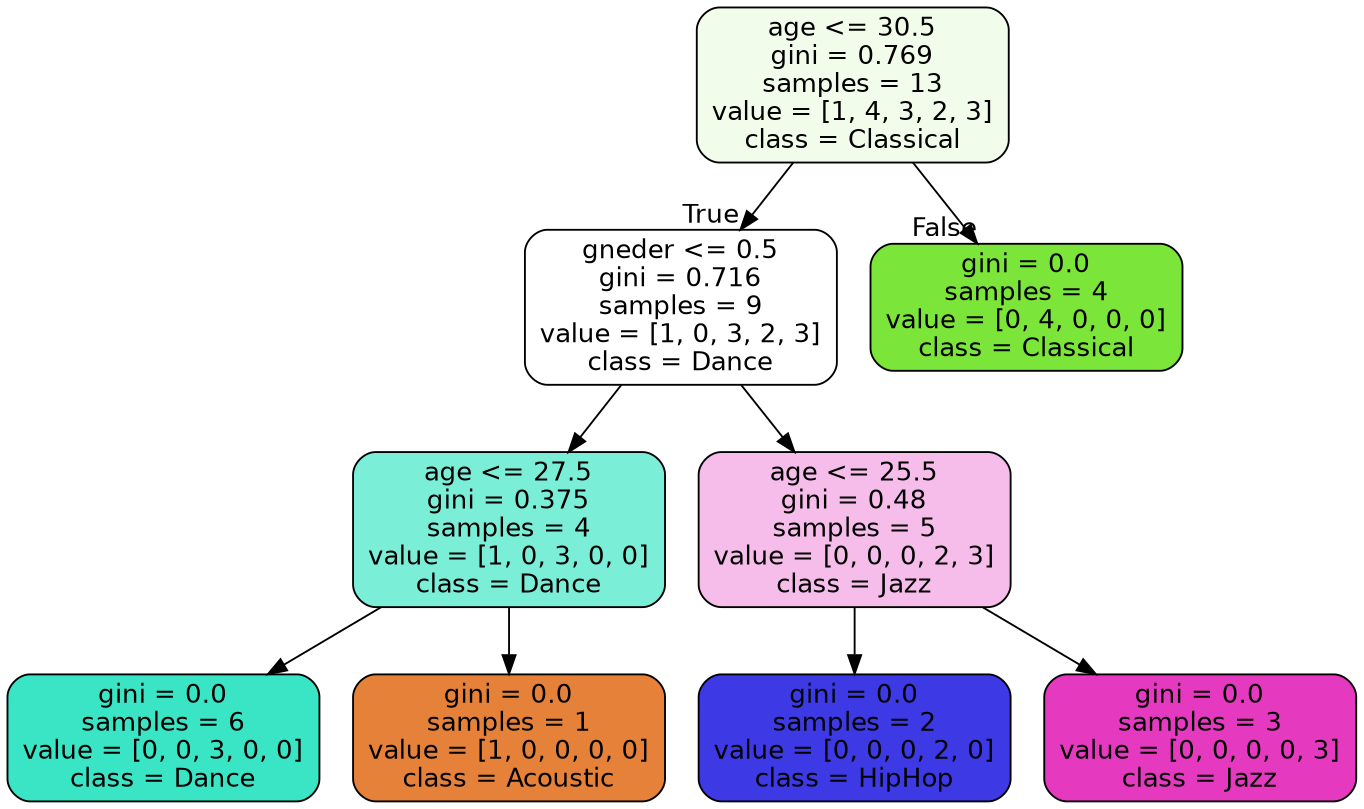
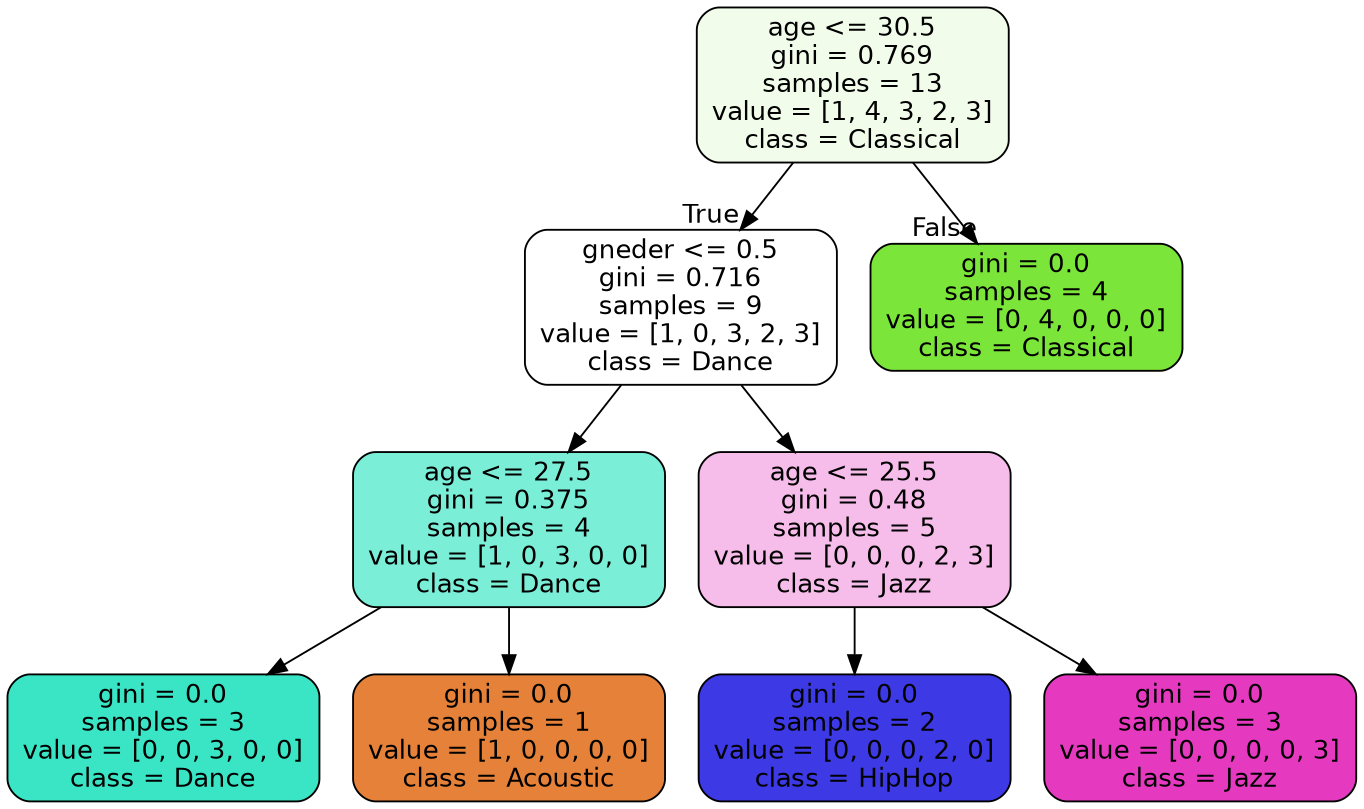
node "gini = 0.0 samples = 6 value = [0, 0, 3, 0, 0] class = Dance": label "gini = 0.0 samples = 6 value = [0, 0, 3, 0, 0] class = Dance" -> "gini = 0.0 samples = 3 value = [0, 0, 3, 0, 0] class = Dance"
